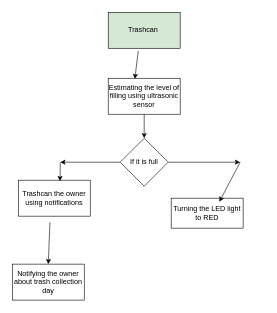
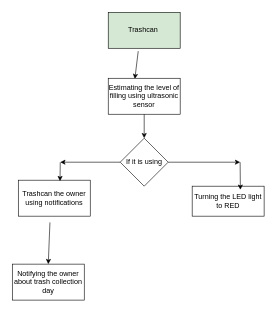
node "If it is full": label "If it is full" -> "If it is using"
node "Turning the LED light to RED": moved (207, 213) -> (228, 201)
